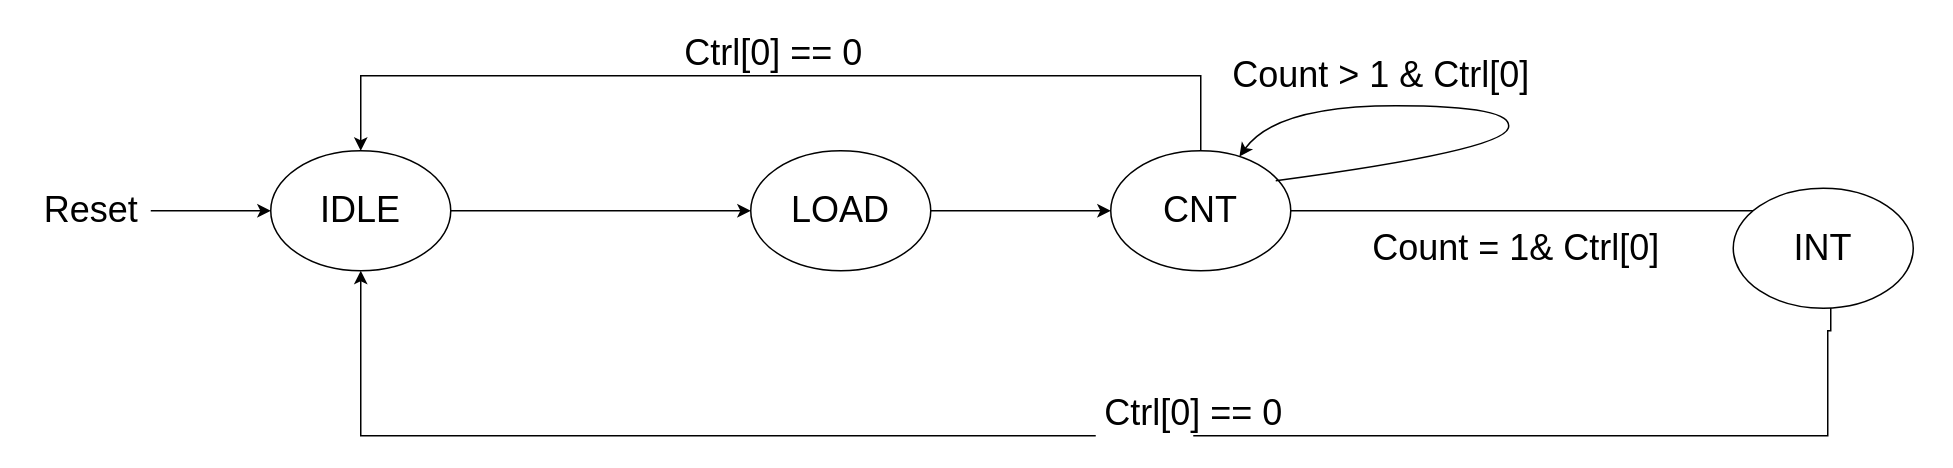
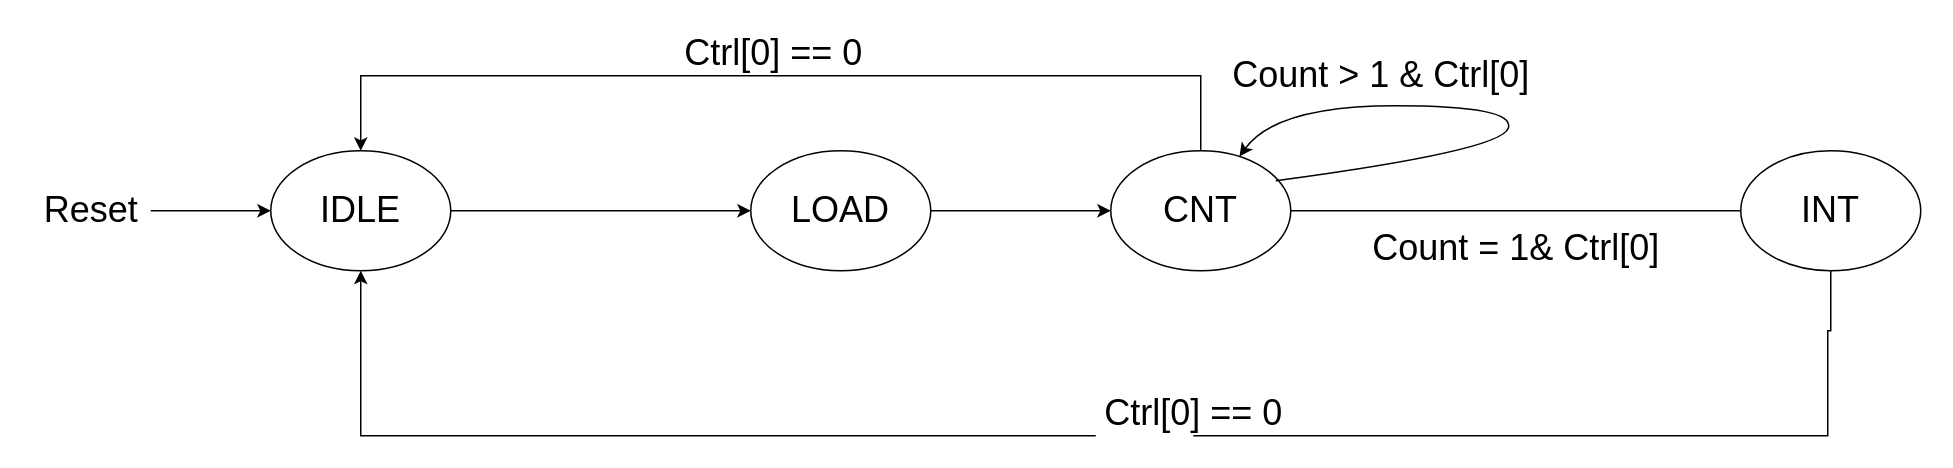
node "INT": moved (1823, 248) -> (1831, 211)
